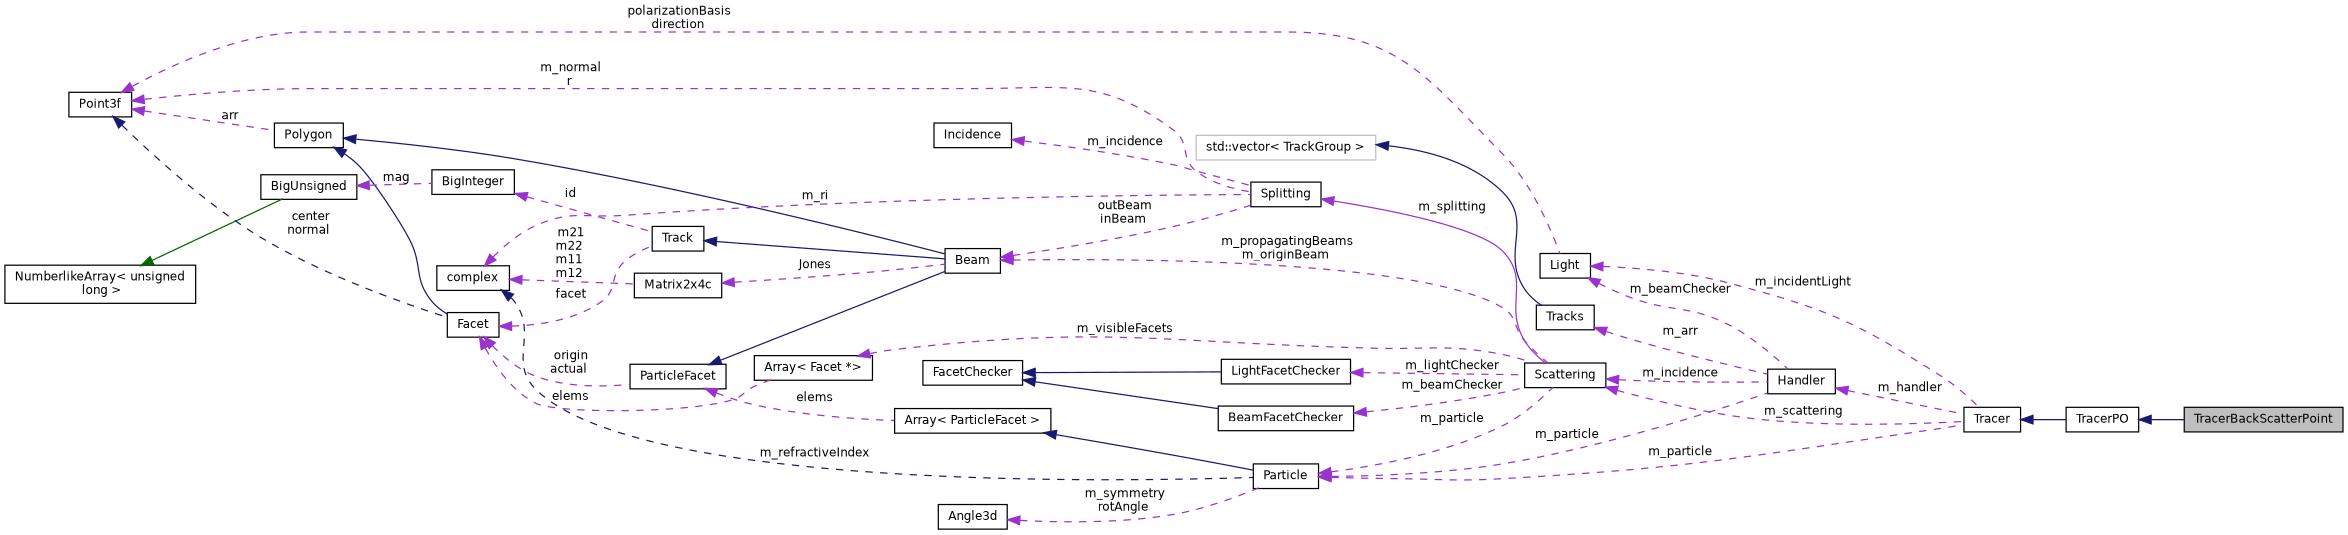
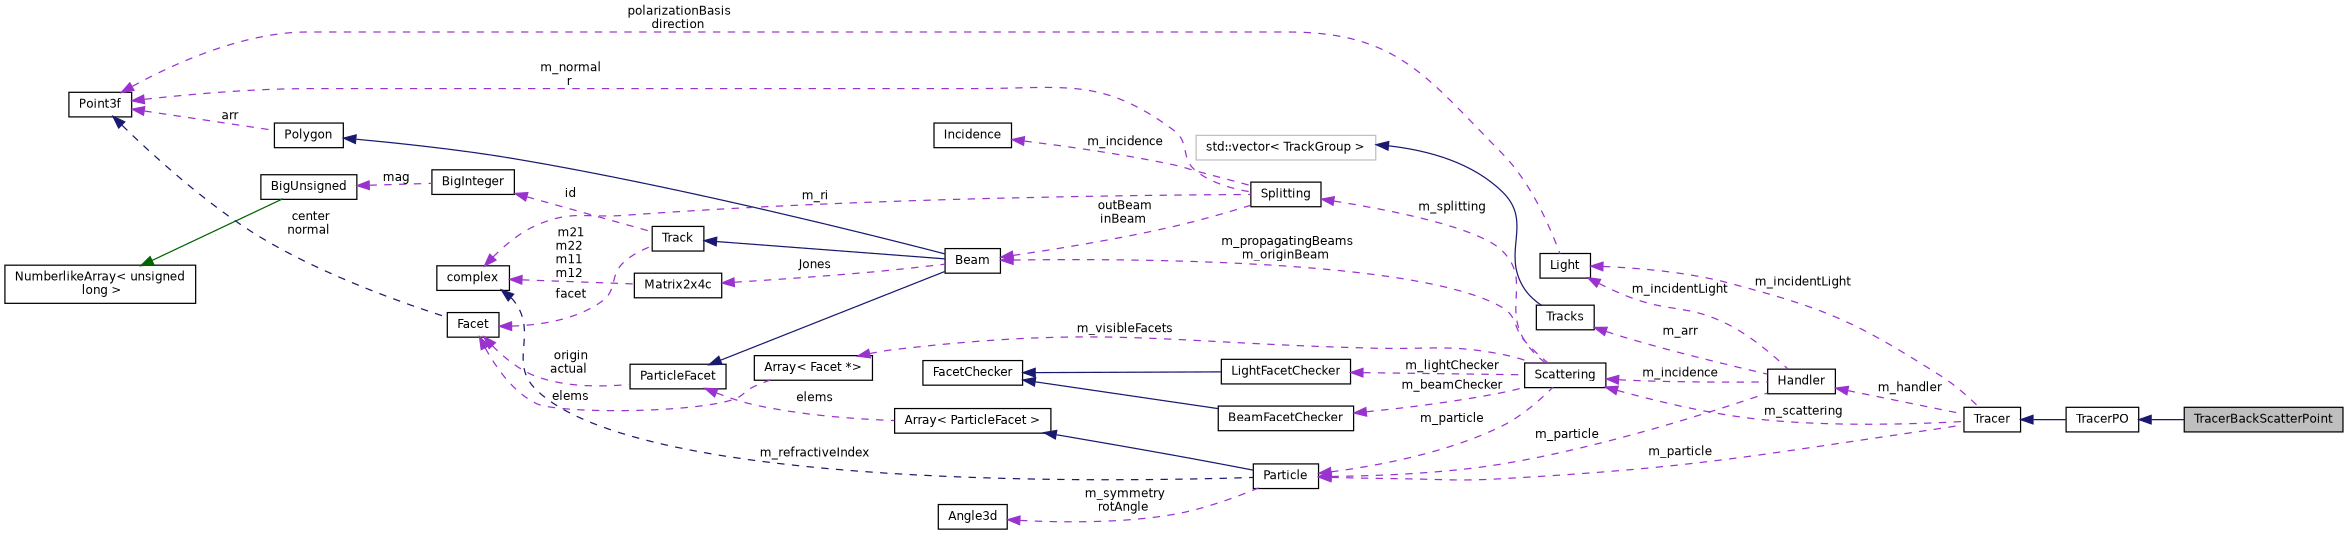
edge "Facet" -> "Polygon": removed
edge "Scattering" -> "Splitting": style solid -> dashed
edge "Handler" -> "Light": label " m_beamChecker" -> " m_incidentLight"
